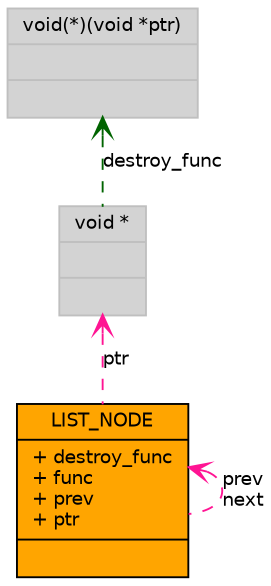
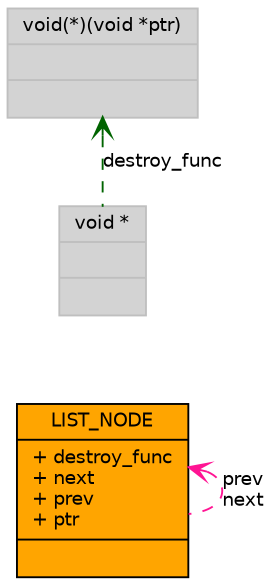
edge "LIST_NODE" -> "void *": removed, label "ptr"
node "LIST_NODE": text "+ func" -> "+ next"
